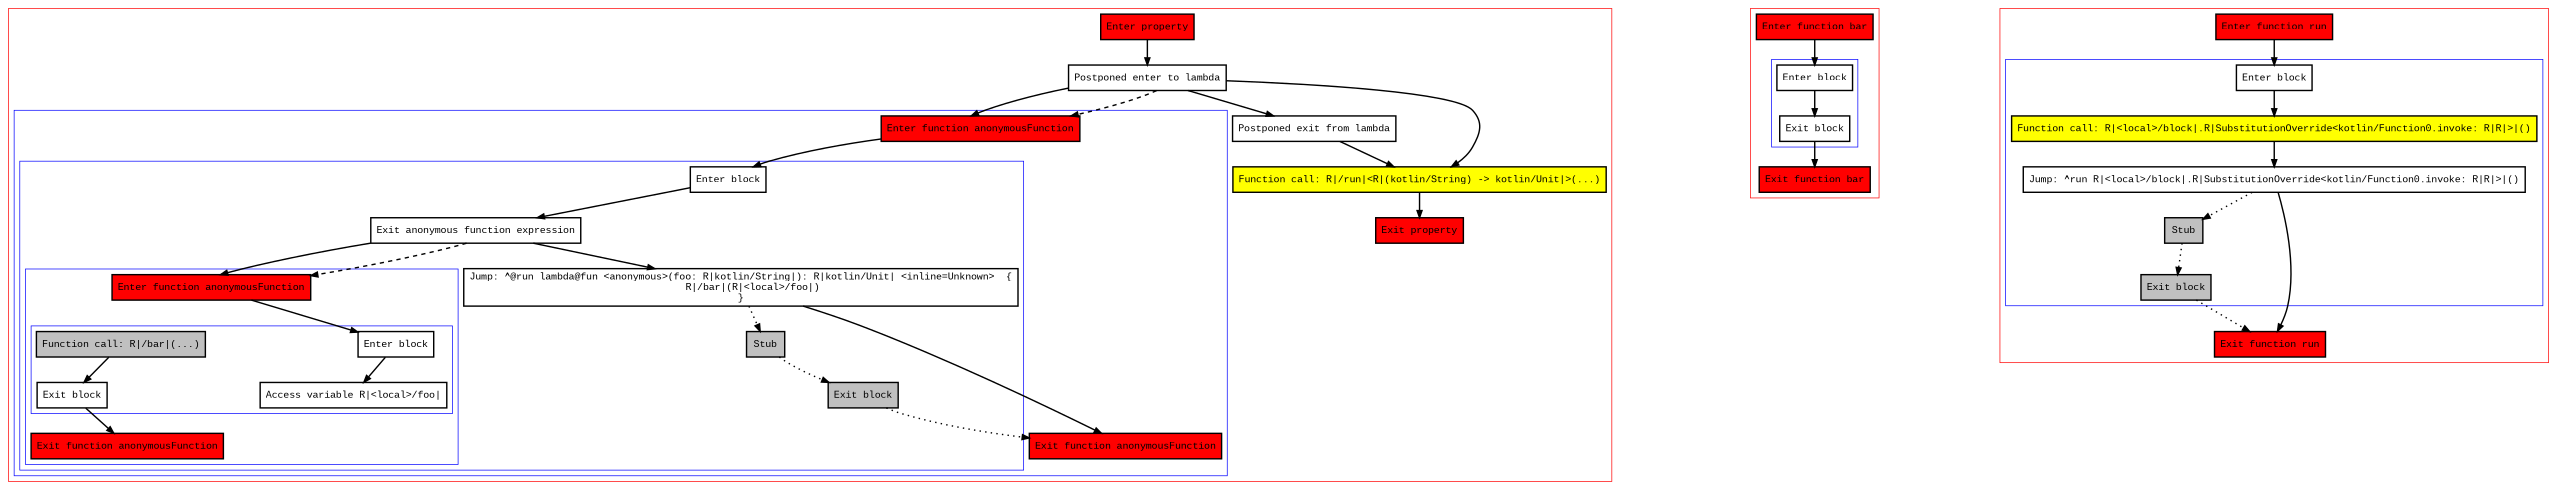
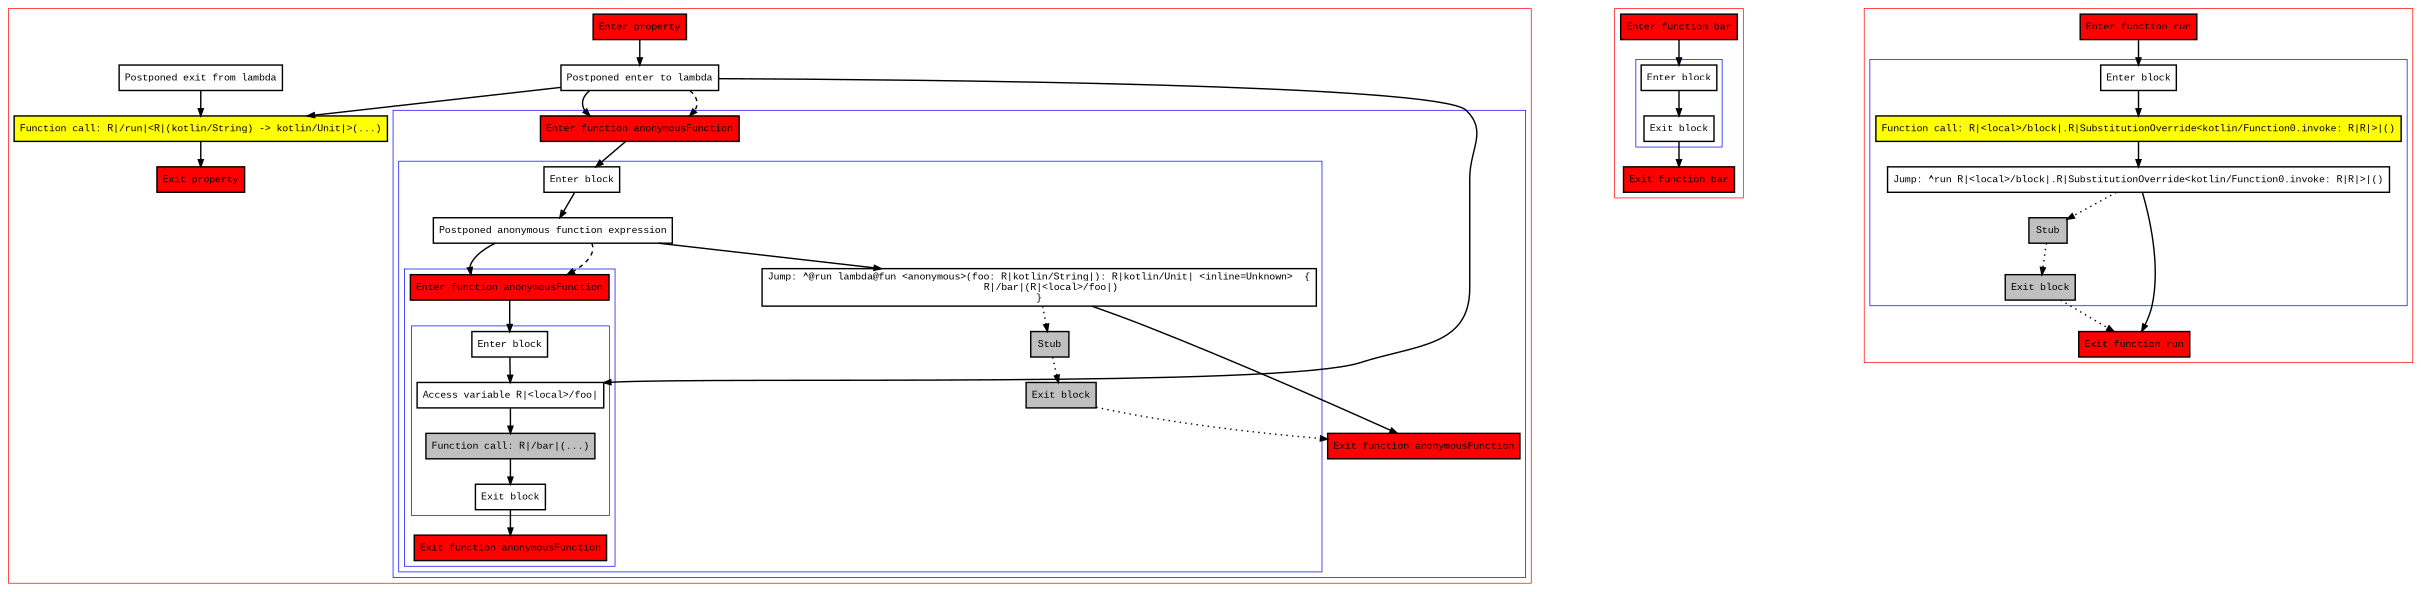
edge "Postponed enter to lambda" -> "Postponed exit from lambda": now "Postponed enter to lambda" -> "Access variable R|<local>/foo|"
node "Exit anonymous function expression": label "Exit anonymous function expression" -> "Postponed anonymous function expression"
edge "Access variable R|<local>/foo|" -> "Function call: R|/bar|(...)": added
